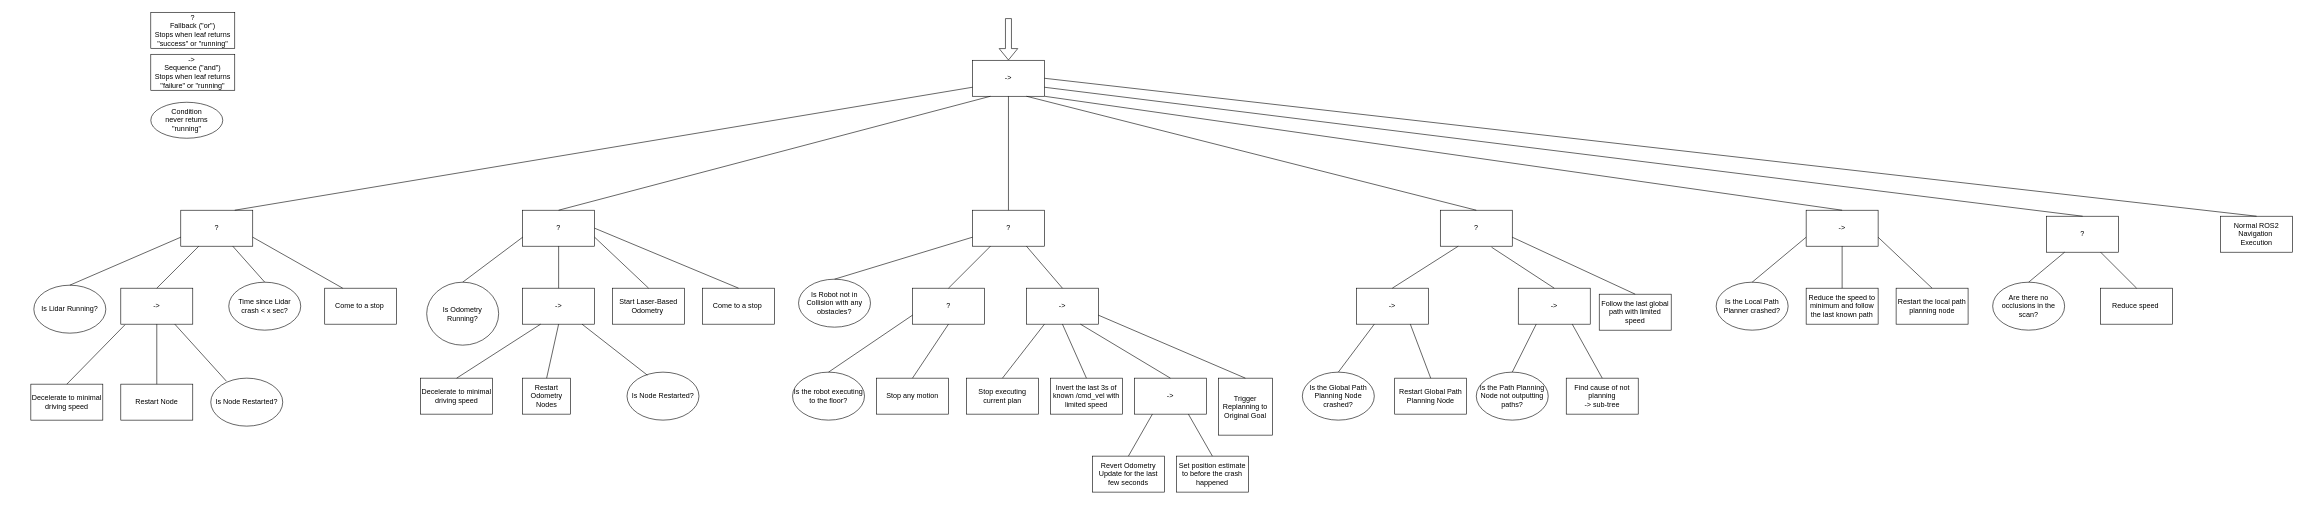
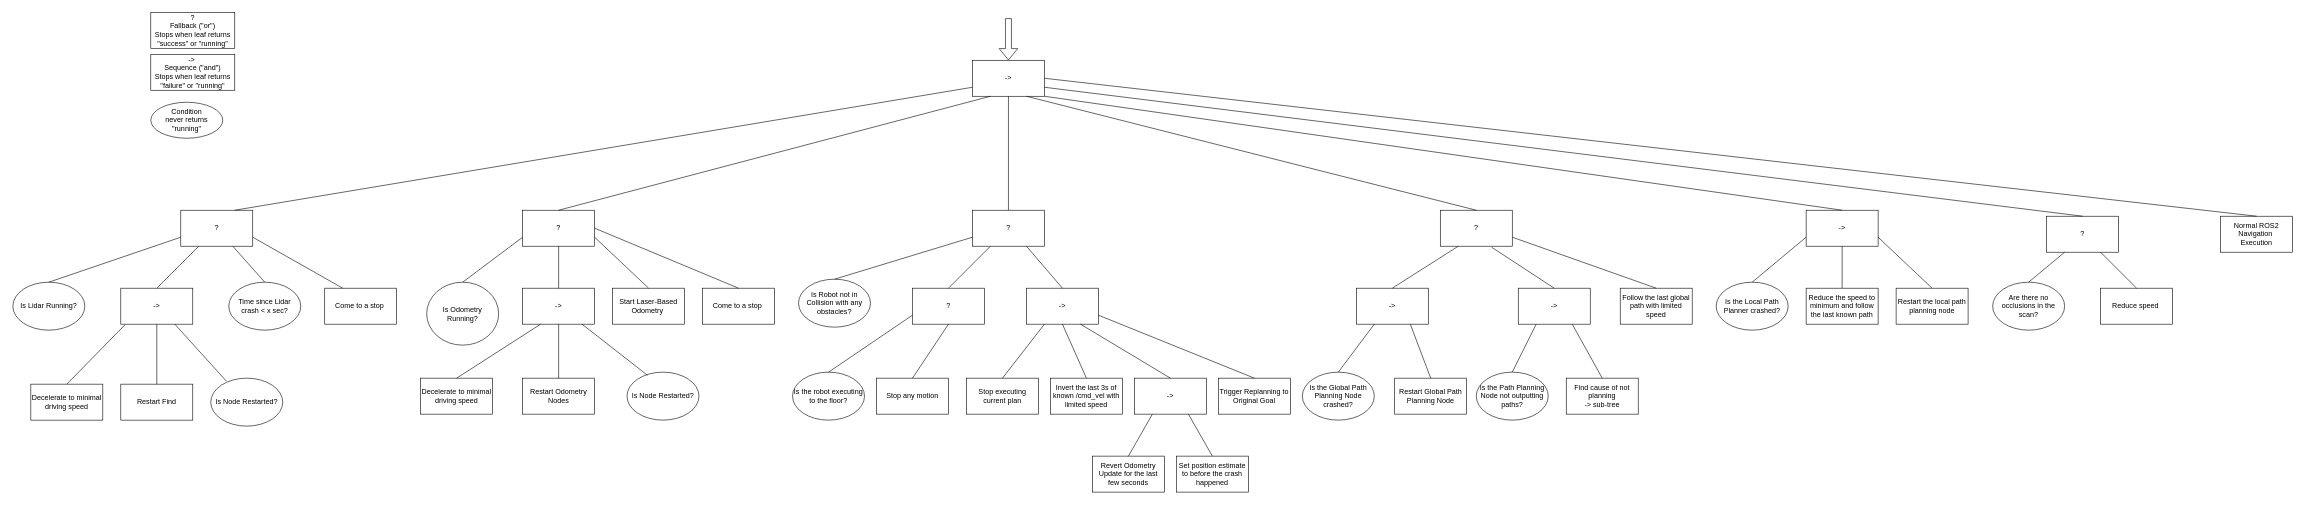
node "Is Lidar Running?": moved (69, 309) -> (48, 306)
node "Follow the last global path with limited speed": moved (1635, 312) -> (1656, 306)
node "Restart Odometry Nodes": size 48x36 -> 72x36
node "Restart Node": label "Restart Node" -> "Restart Find"
node "Trigger Replanning to Original Goal": size 54x57 -> 72x36
